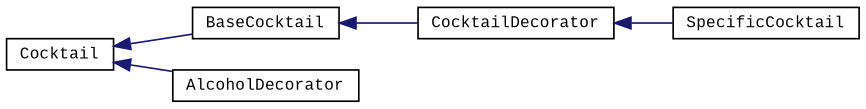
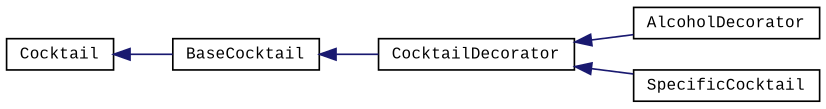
edge "AlcoholDecorator" -> "Cocktail": now "AlcoholDecorator" -> "CocktailDecorator"
